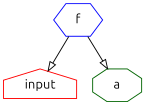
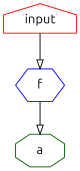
edge "f" -> "input": reversed
